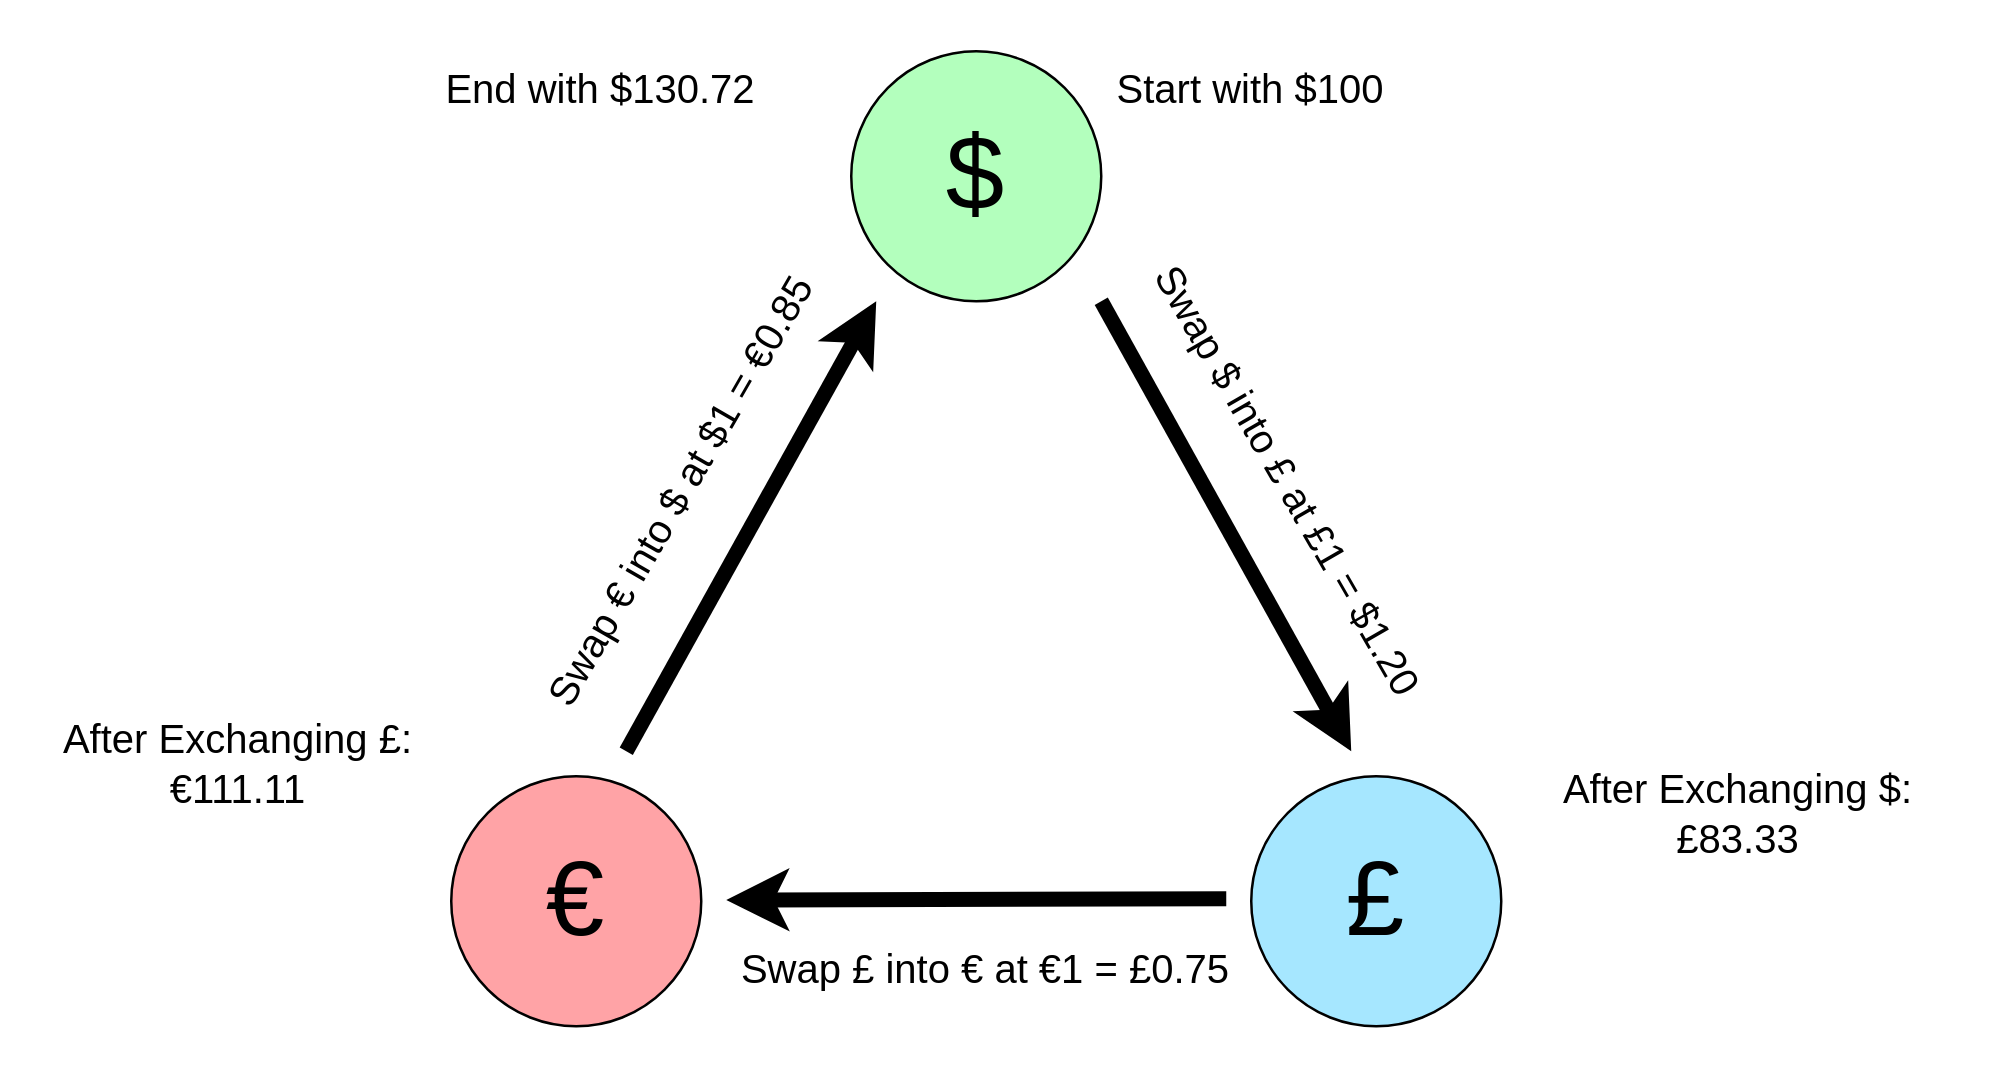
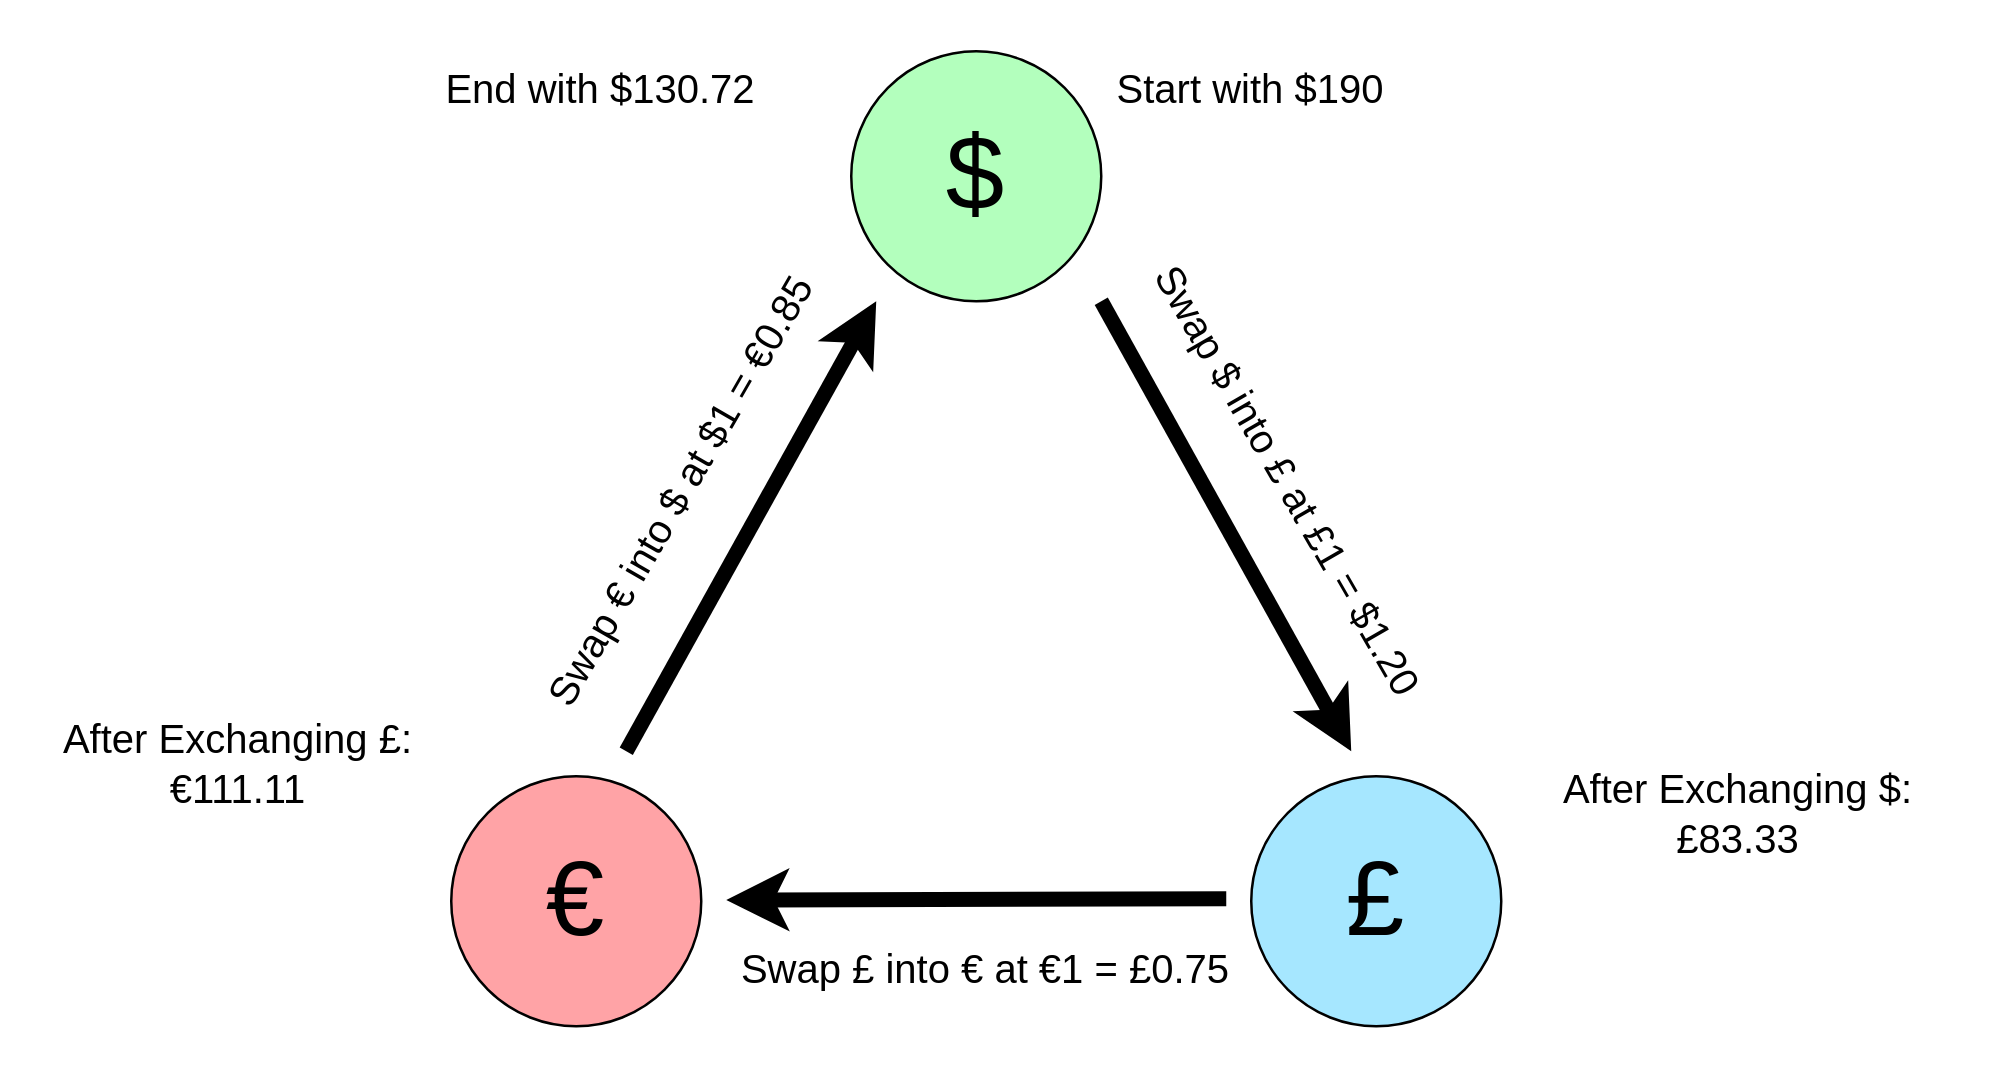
node "Start with $100": label "Start with $100" -> "Start with $190"
